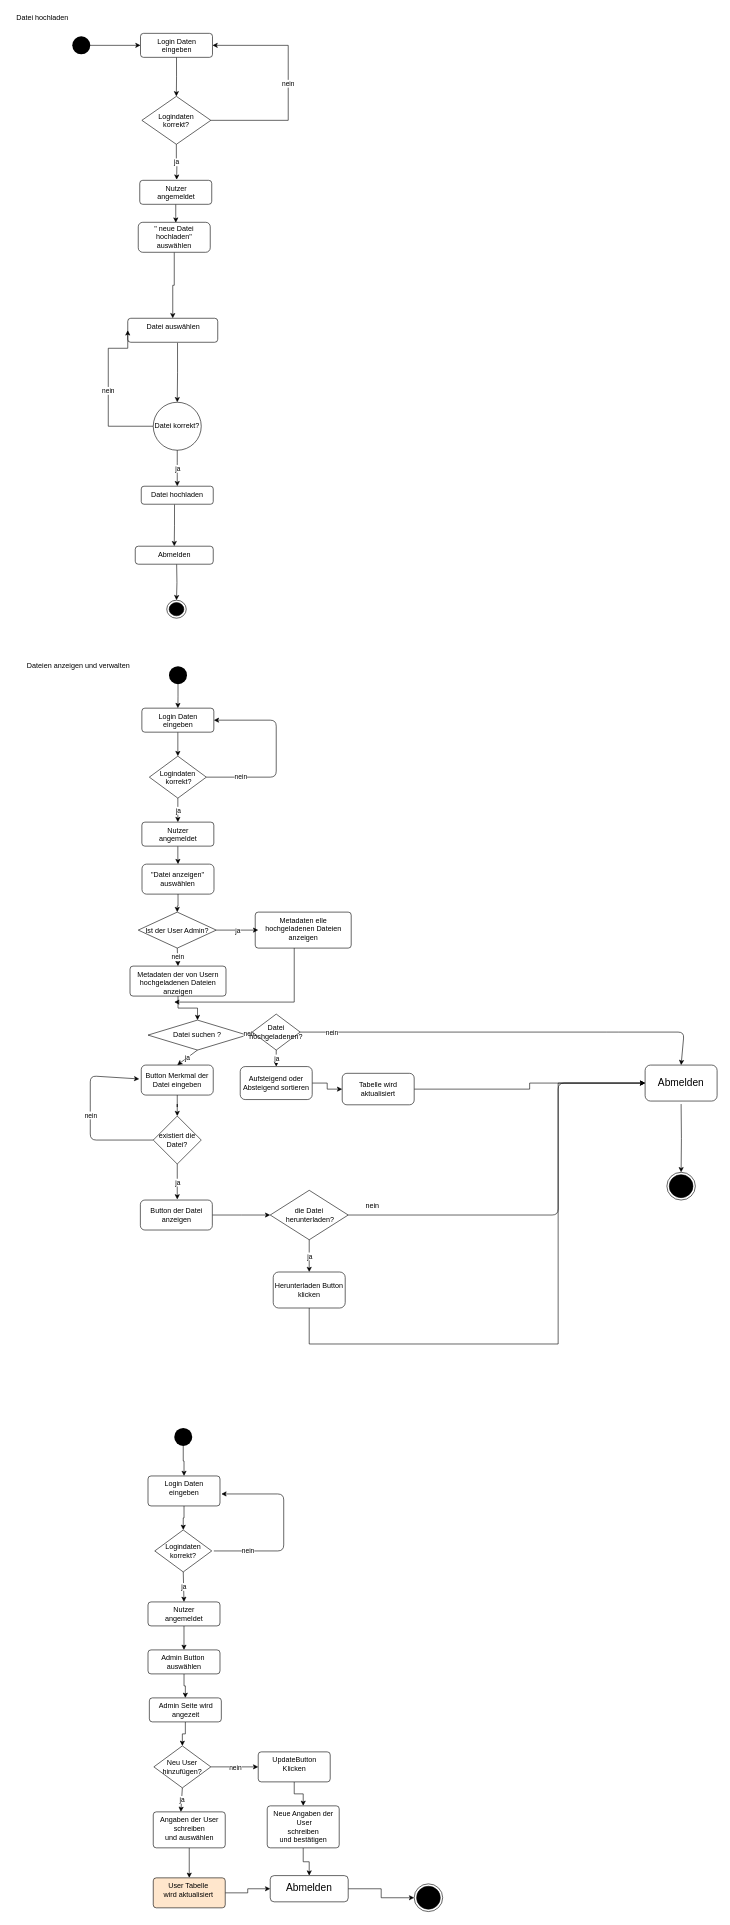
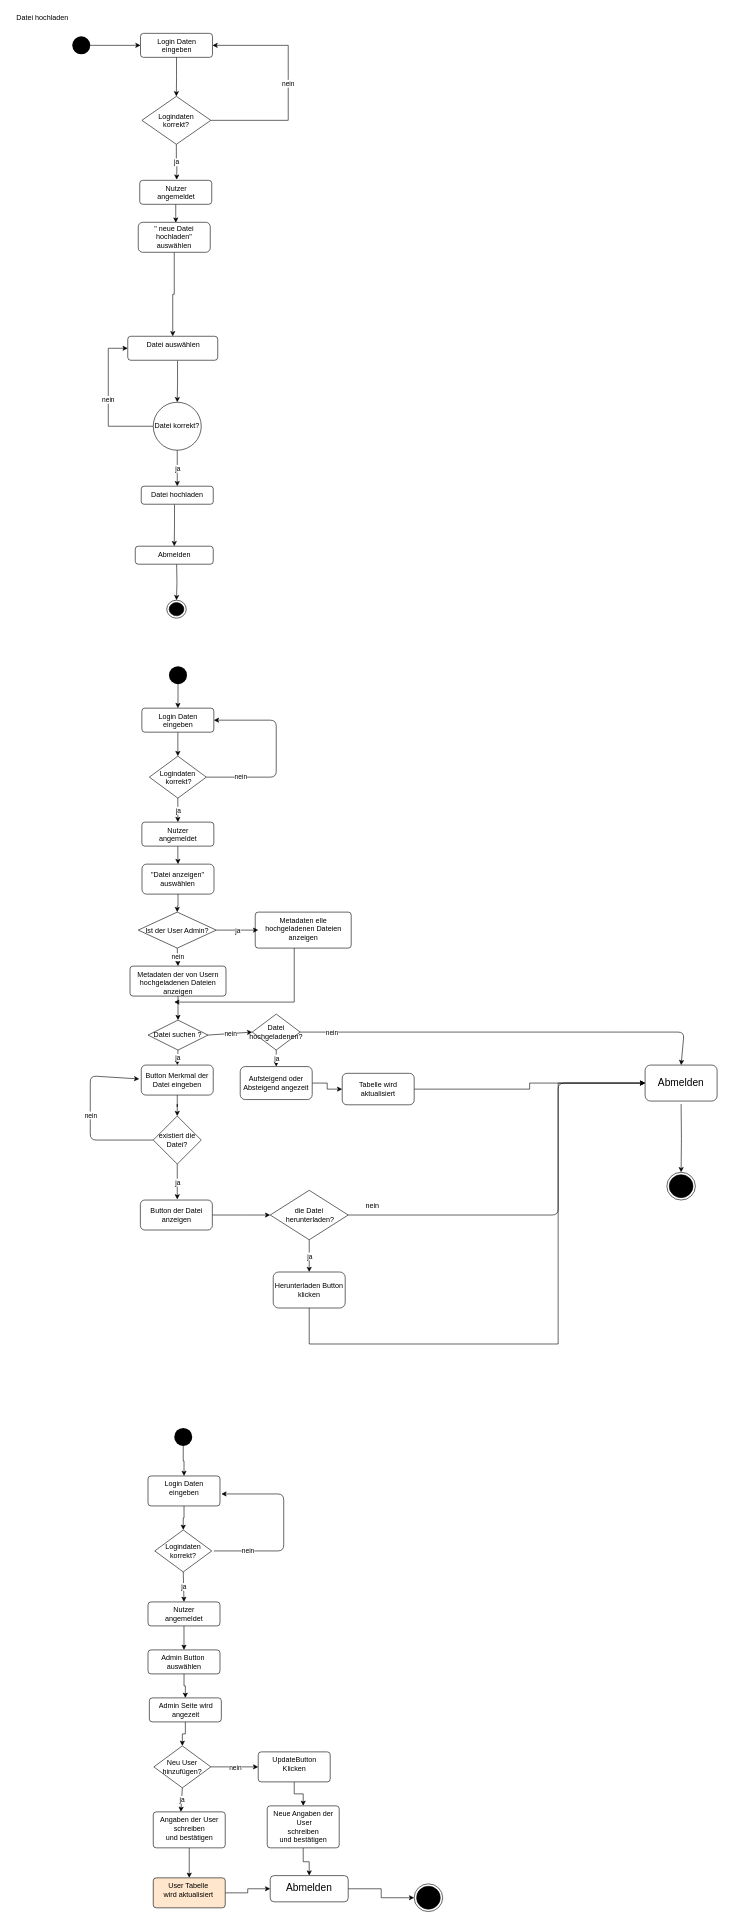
node "Datei auswählen": moved (173, 330) -> (173, 348)
node "Dateien anzeigen und verwalten": removed
node "Datei suchen ?": size 99x30 -> 60x30
node "Aufsteigend oder Absteigend sortieren": label "Aufsteigend oder Absteigend sortieren" -> "Aufsteigend oder Absteigend angezeit"
node "Angaben der User schreiben und auswählen": label "Angaben der User schreiben und auswählen" -> "Angaben der User schreiben und bestätigen"
